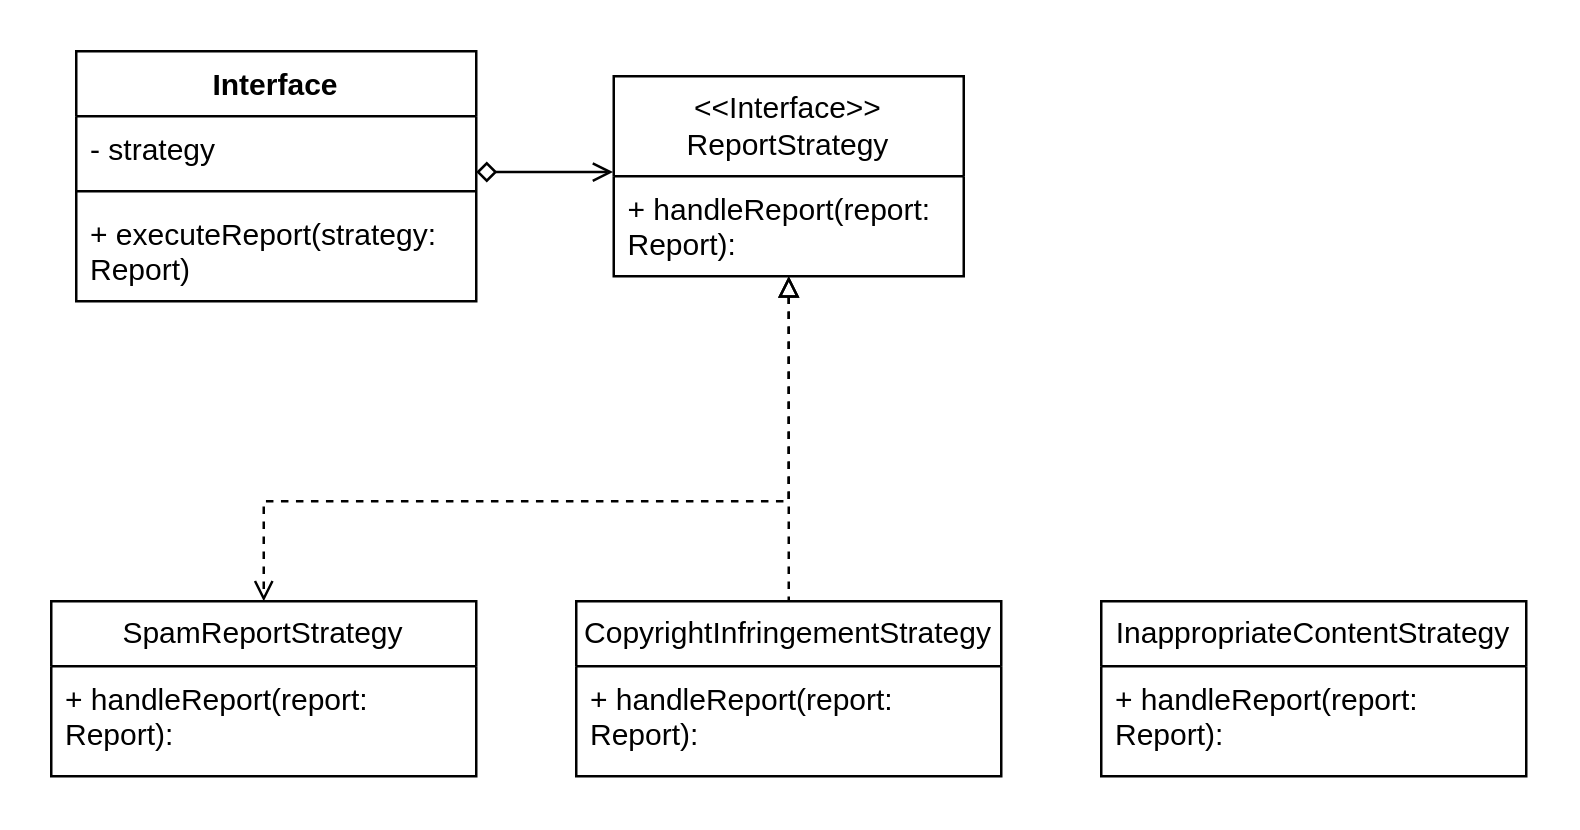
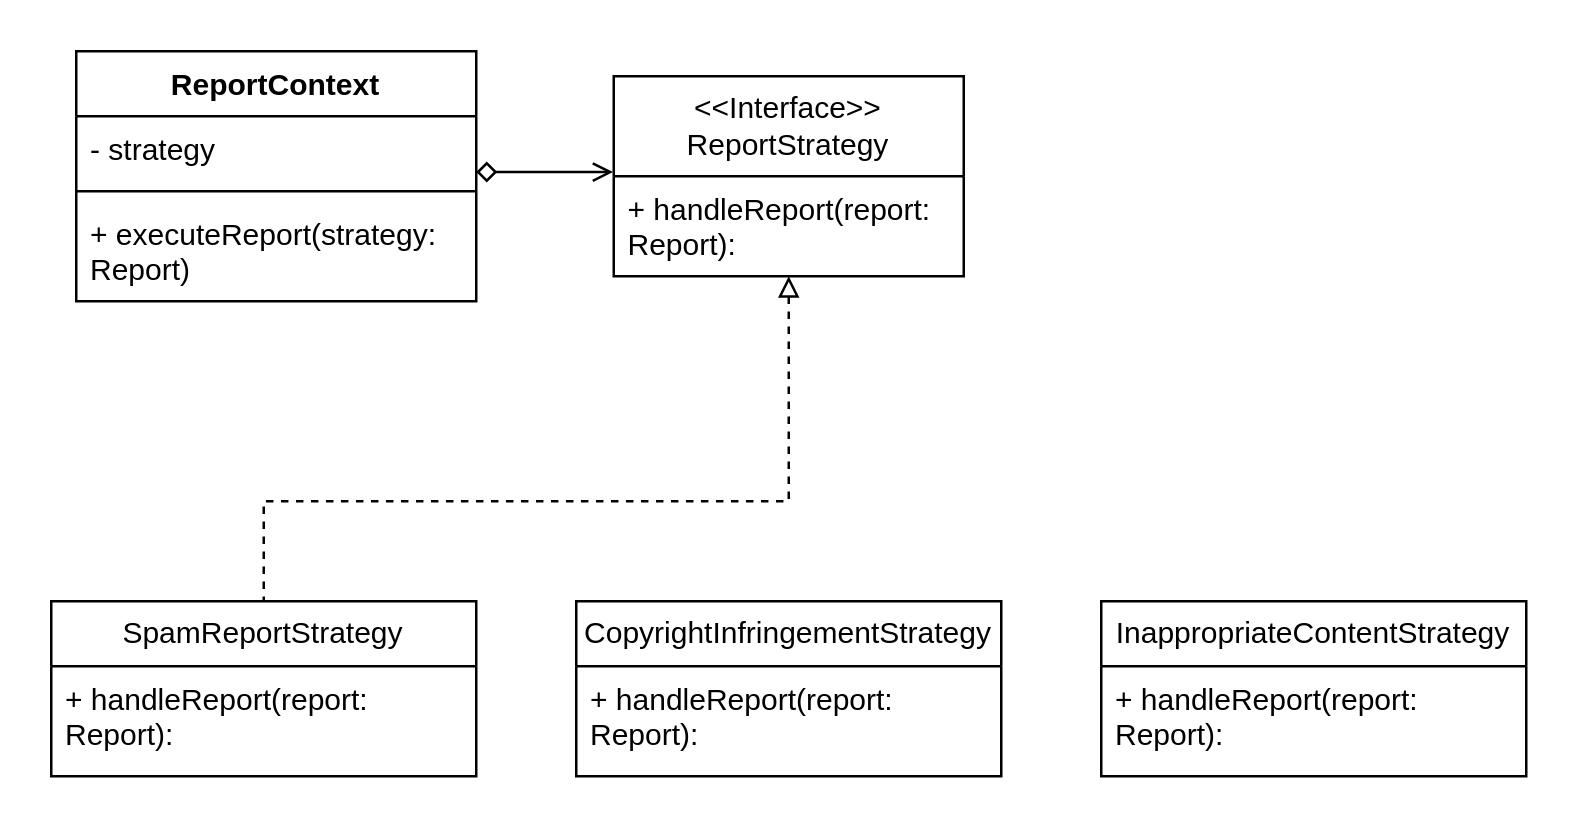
node "Interface": label "Interface" -> "ReportContext"
edge "CopyrightInfringementStrategy" -> "<<Interface>> ReportStrategy": removed
edge "<<Interface>> ReportStrategy" -- "SpamReportStrategy": arrowhead open -> none
